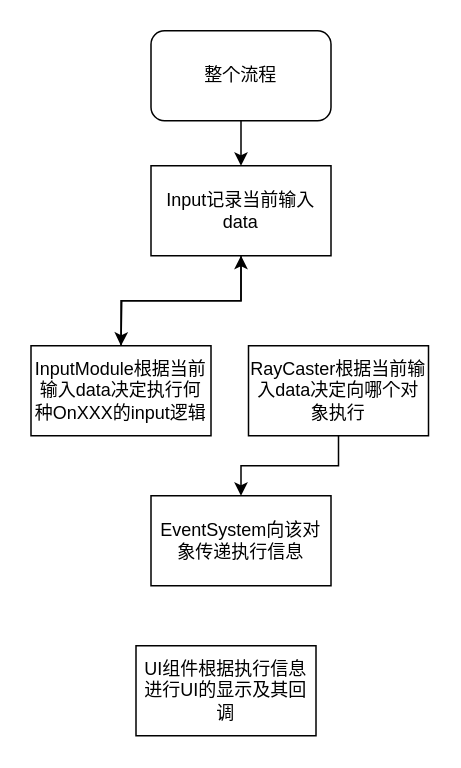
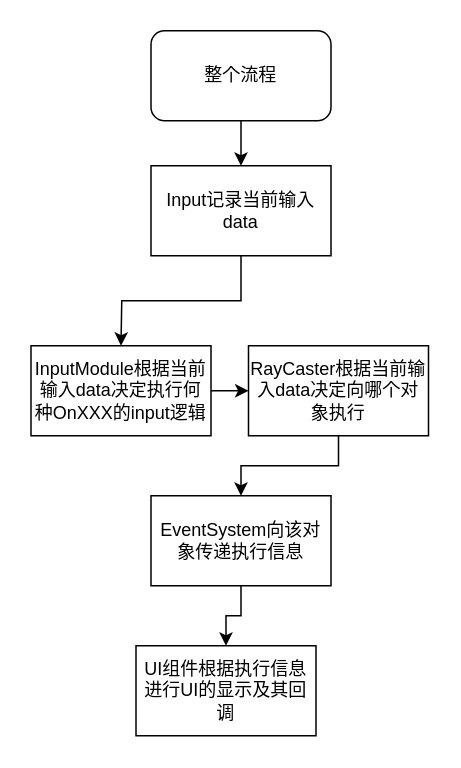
edge "InputModule根据当前输入data决定执行何种OnXXX的input逻辑" -> "Input记录当前输入data": now "InputModule根据当前输入data决定执行何种OnXXX的input逻辑" -> "RayCaster根据当前输入data决定向哪个对象执行"
edge "EventSystem向该对象传递执行信息" -> "UI组件根据执行信息进行UI的显示及其回调": added
